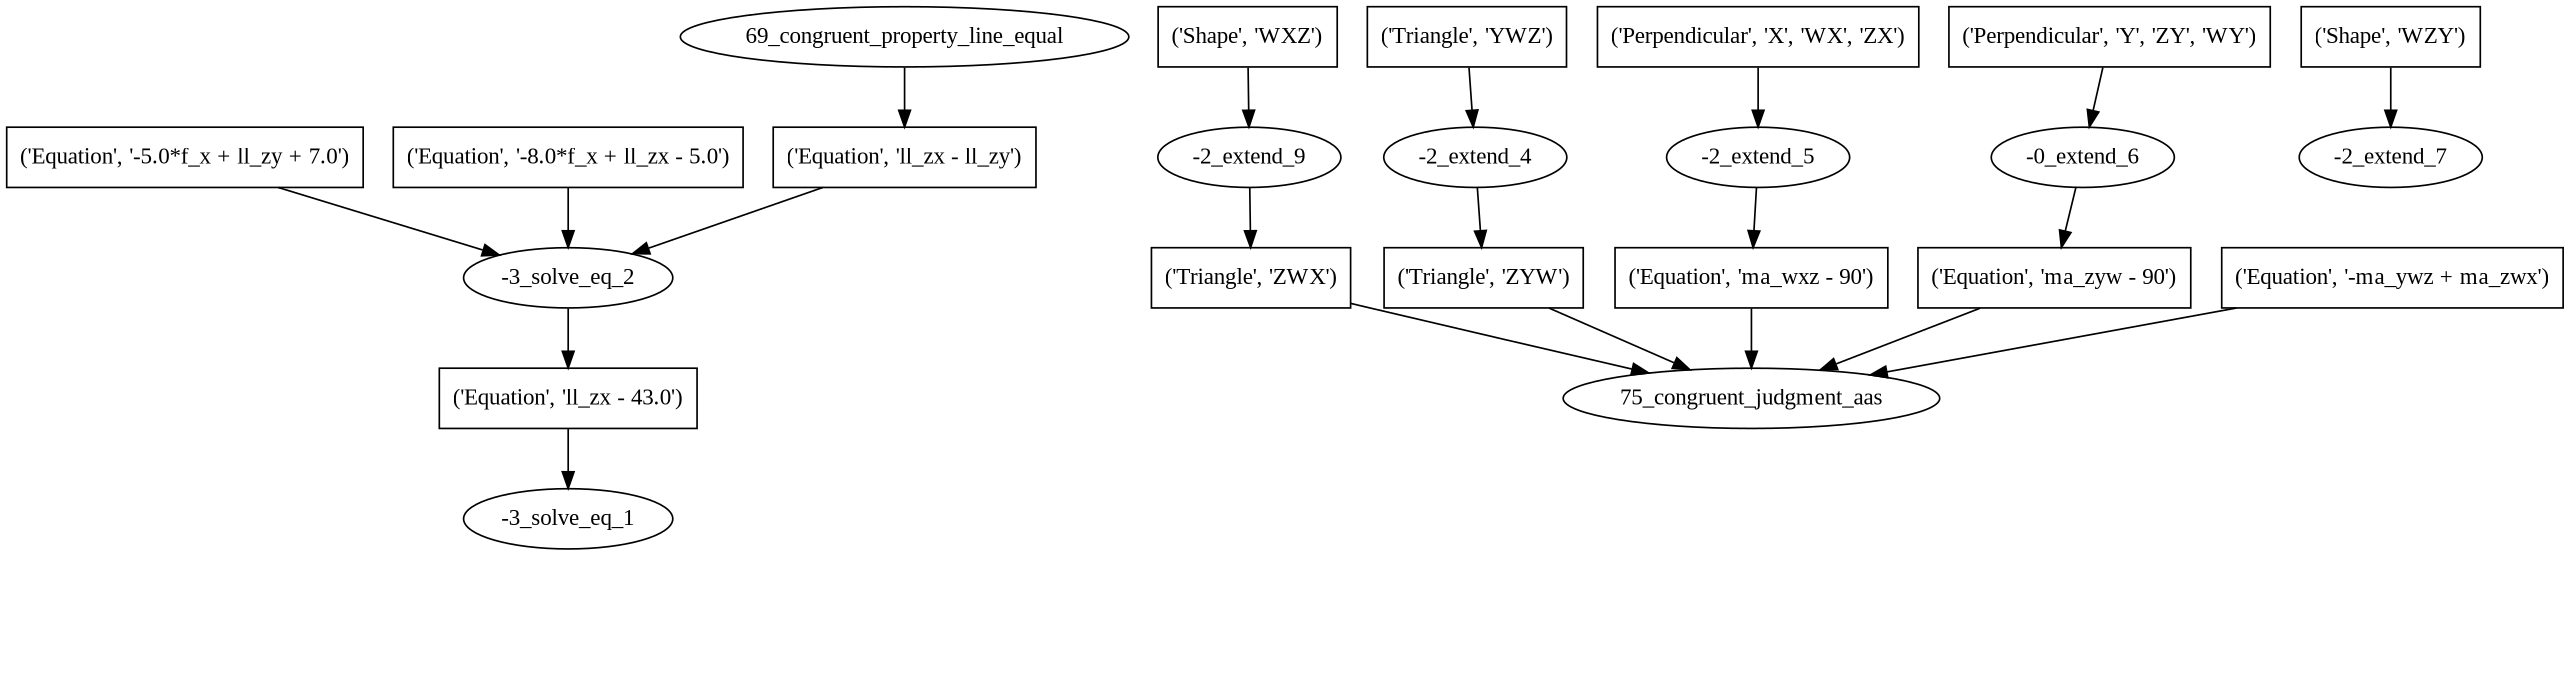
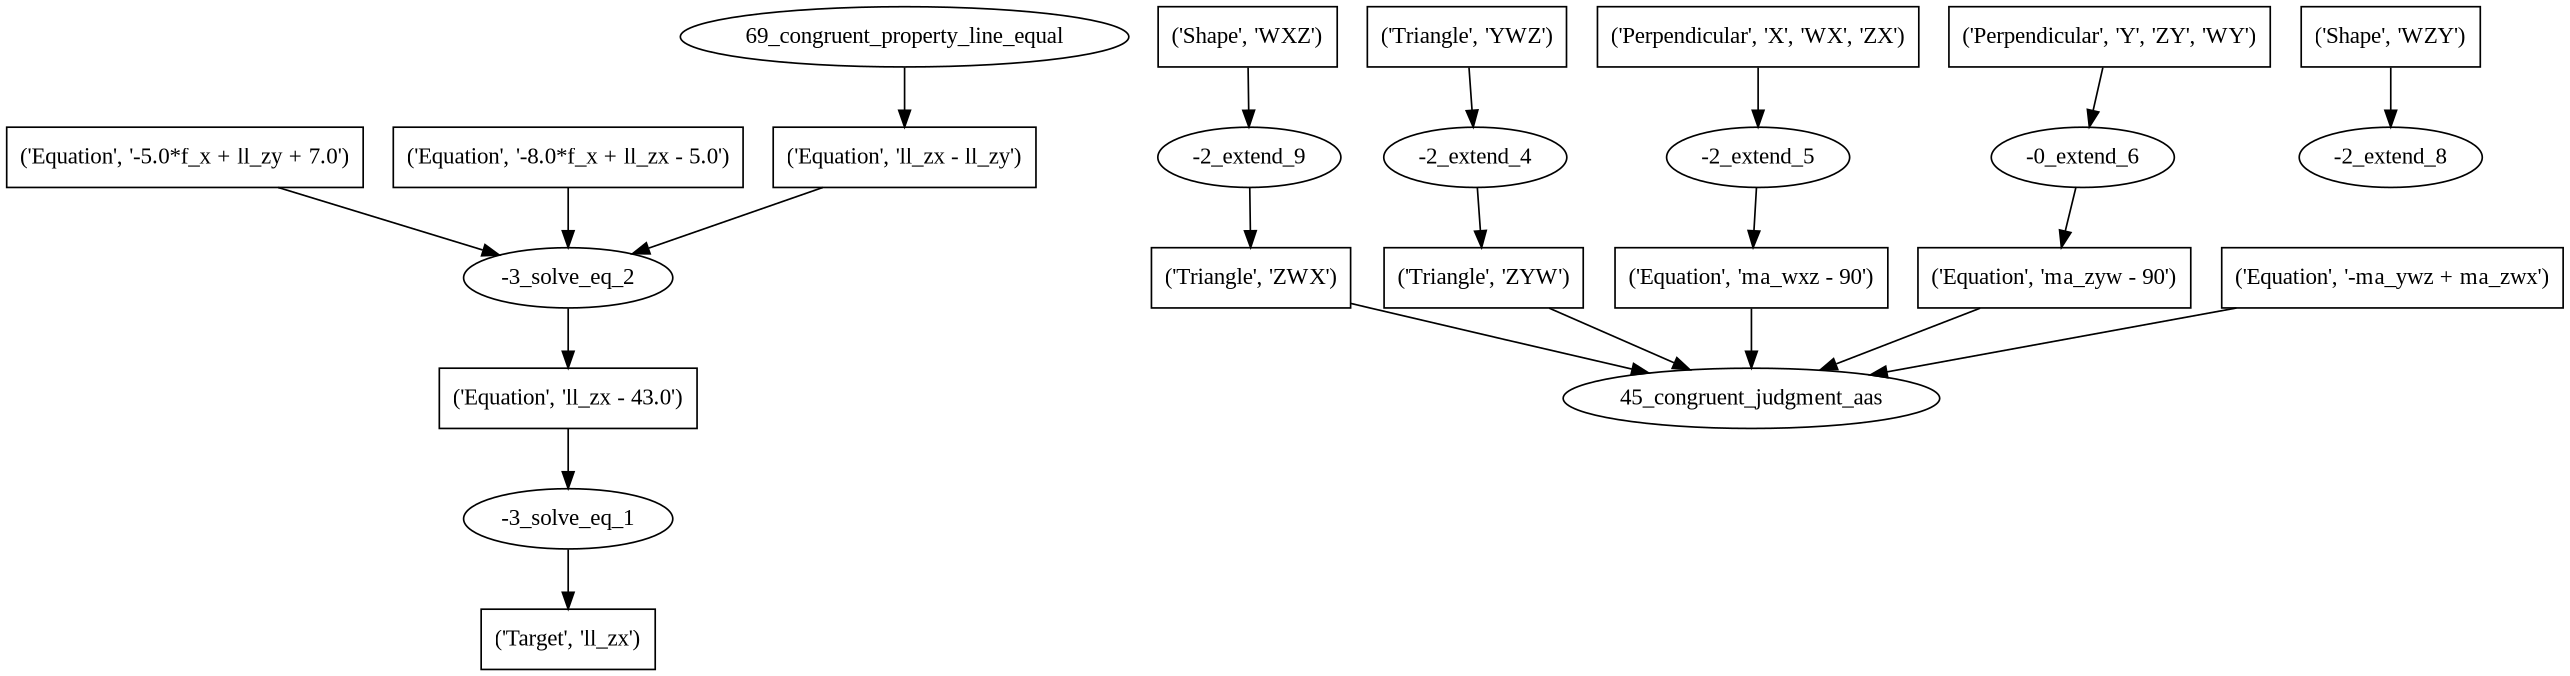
node "-2_extend_7": label "-2_extend_7" -> "-2_extend_8"
node "75_congruent_judgment_aas": label "75_congruent_judgment_aas" -> "45_congruent_judgment_aas"
node "('Target', 'll_zx')": added
